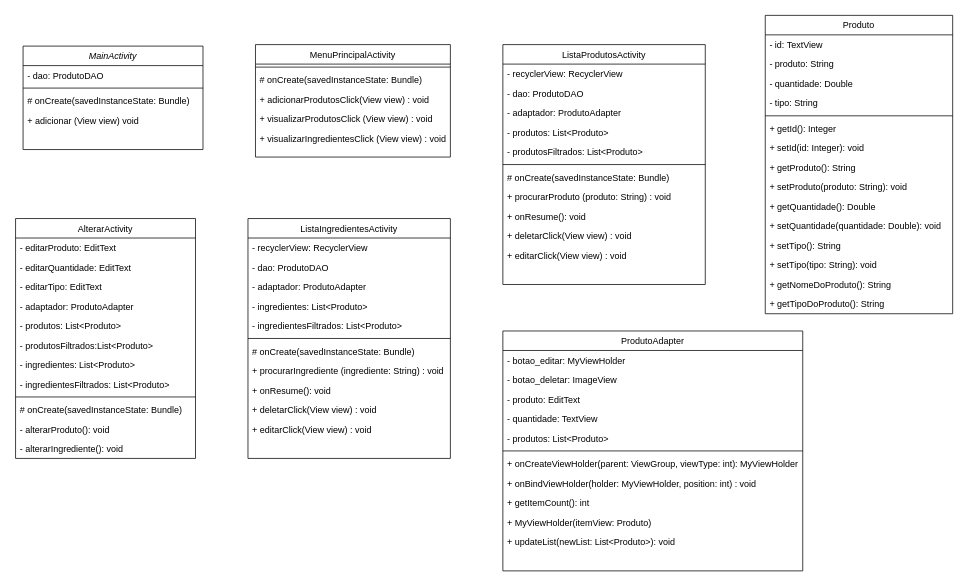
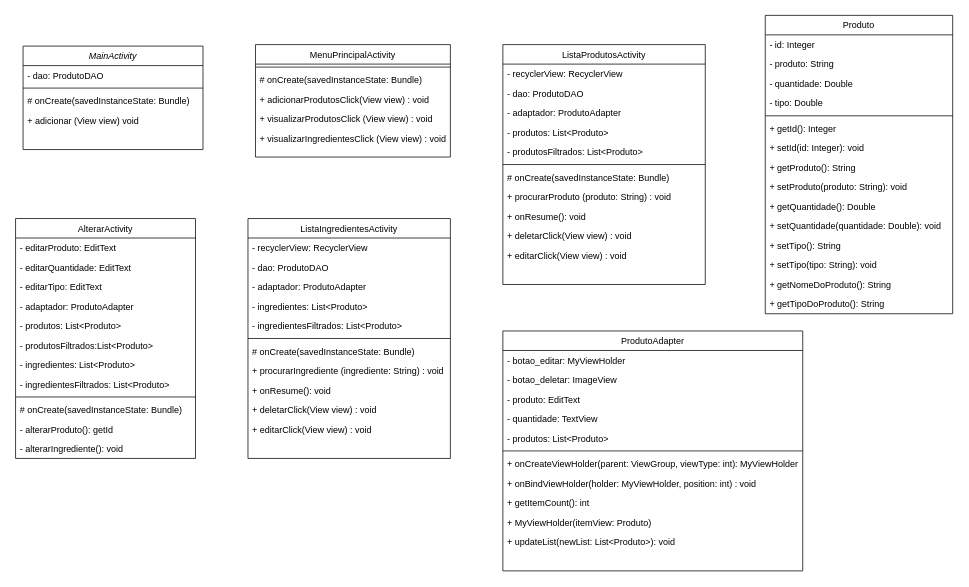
node "- id: TextView": label "- id: TextView" -> "- id: Integer"
node "- tipo: String": label "- tipo: String" -> "- tipo: Double"
node "- alterarProduto(): void": label "- alterarProduto(): void" -> "- alterarProduto(): getId"
